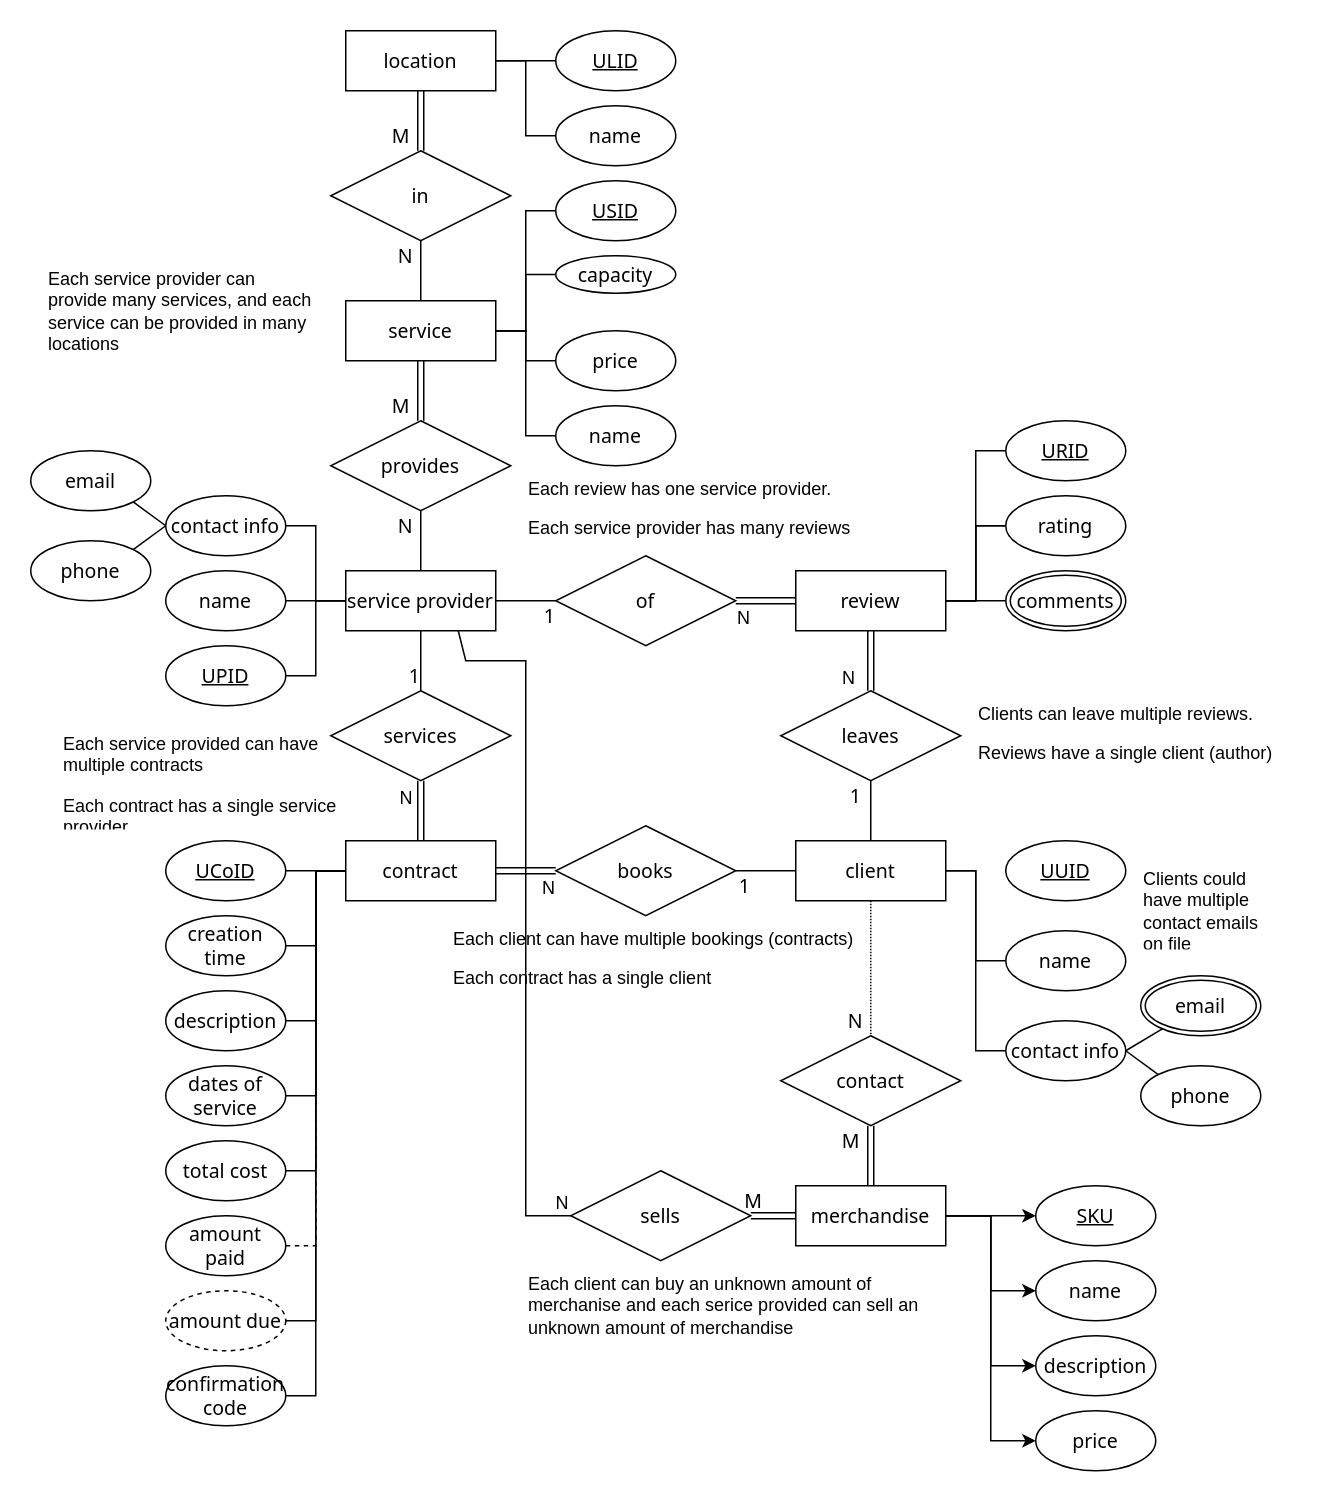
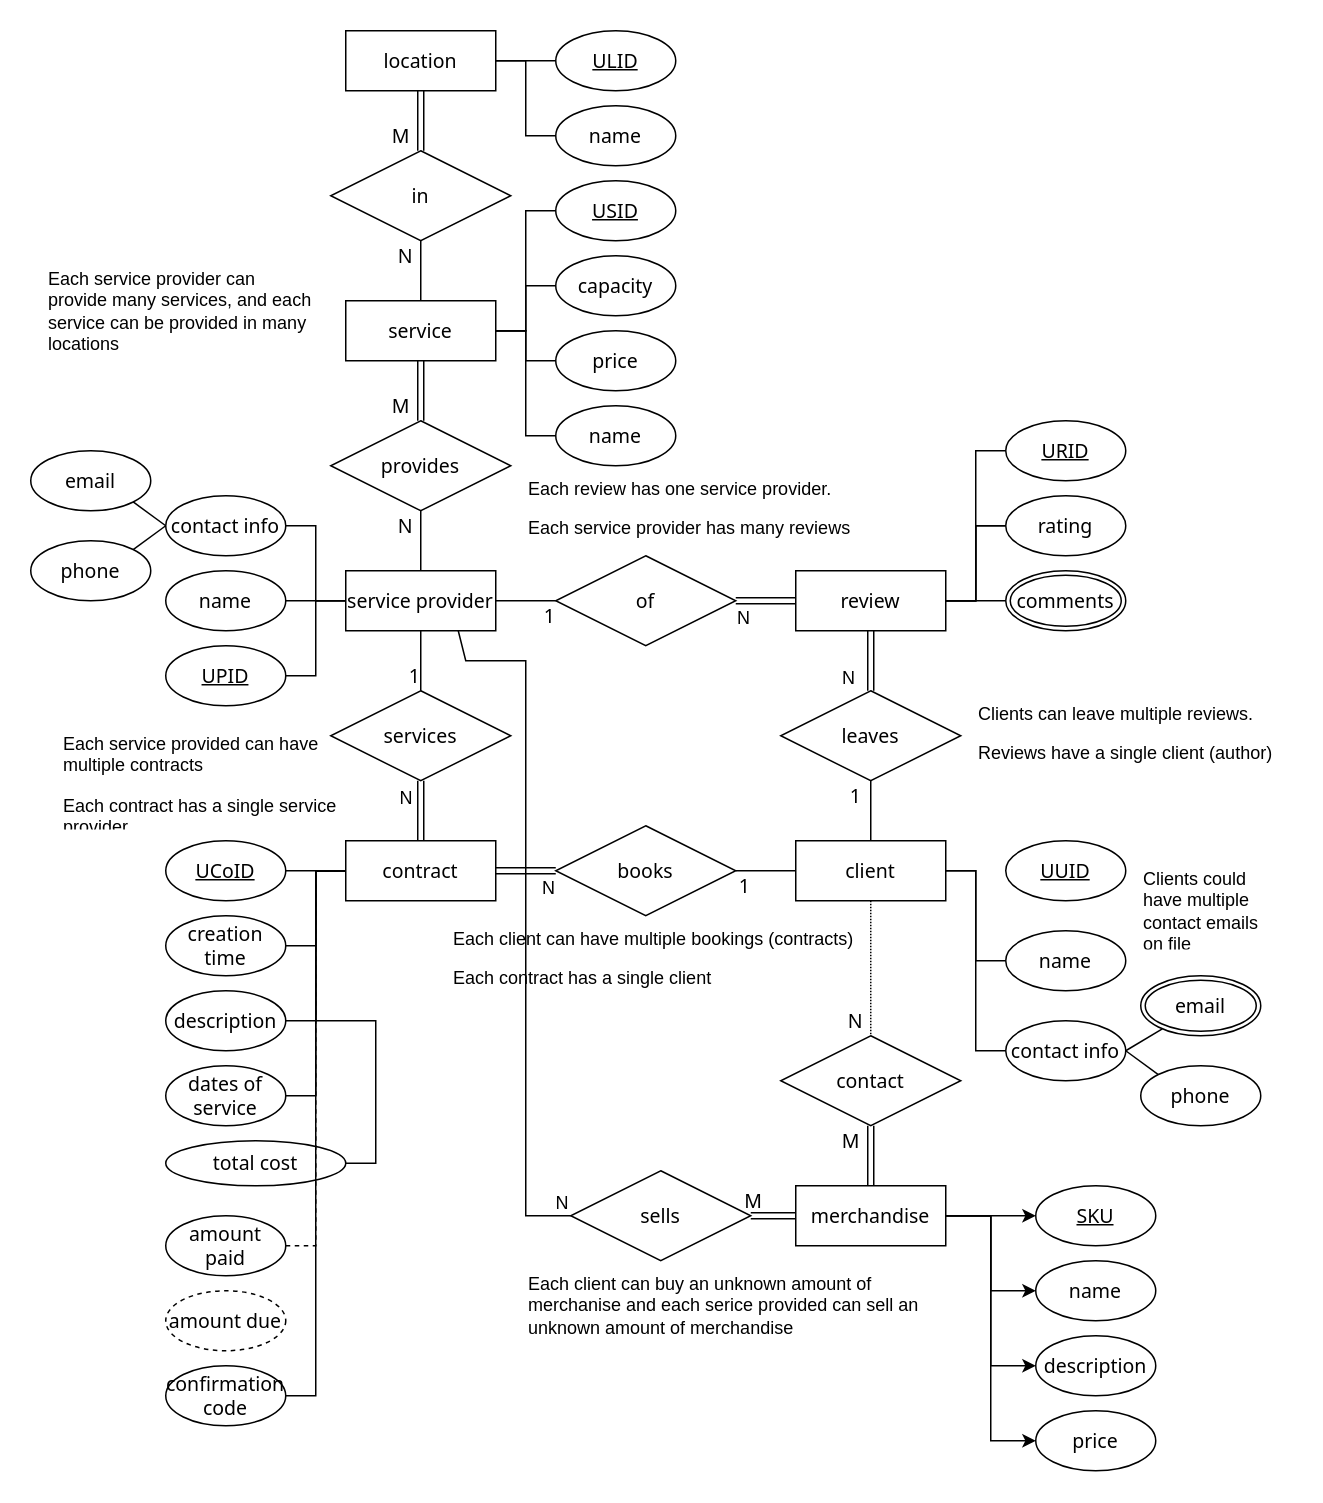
node "capacity": size 120x38 -> 120x60
node "total cost": size 120x60 -> 180x45
edge "contract" -- "amount due": removed
